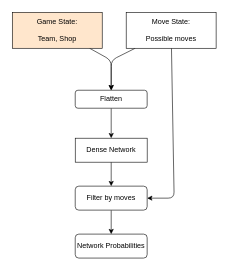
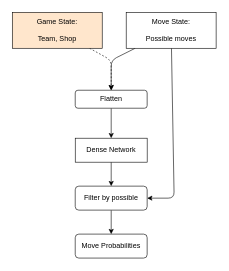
edge "Game State: Team, Shop" -> "Flatten": style solid -> dashed
node "Filter by moves": label "Filter by moves" -> "Filter by possible"
node "Network Probabilities": label "Network Probabilities" -> "Move Probabilities"
